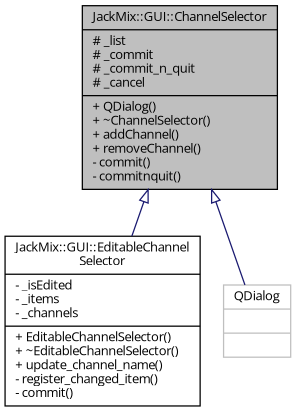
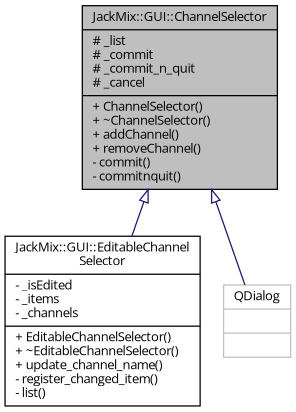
node "JackMix::GUI::ChannelSelector": text "+ QDialog()" -> "+ ChannelSelector()"
node "JackMix::GUI::EditableChannel": text "- commit()" -> "- list()"
